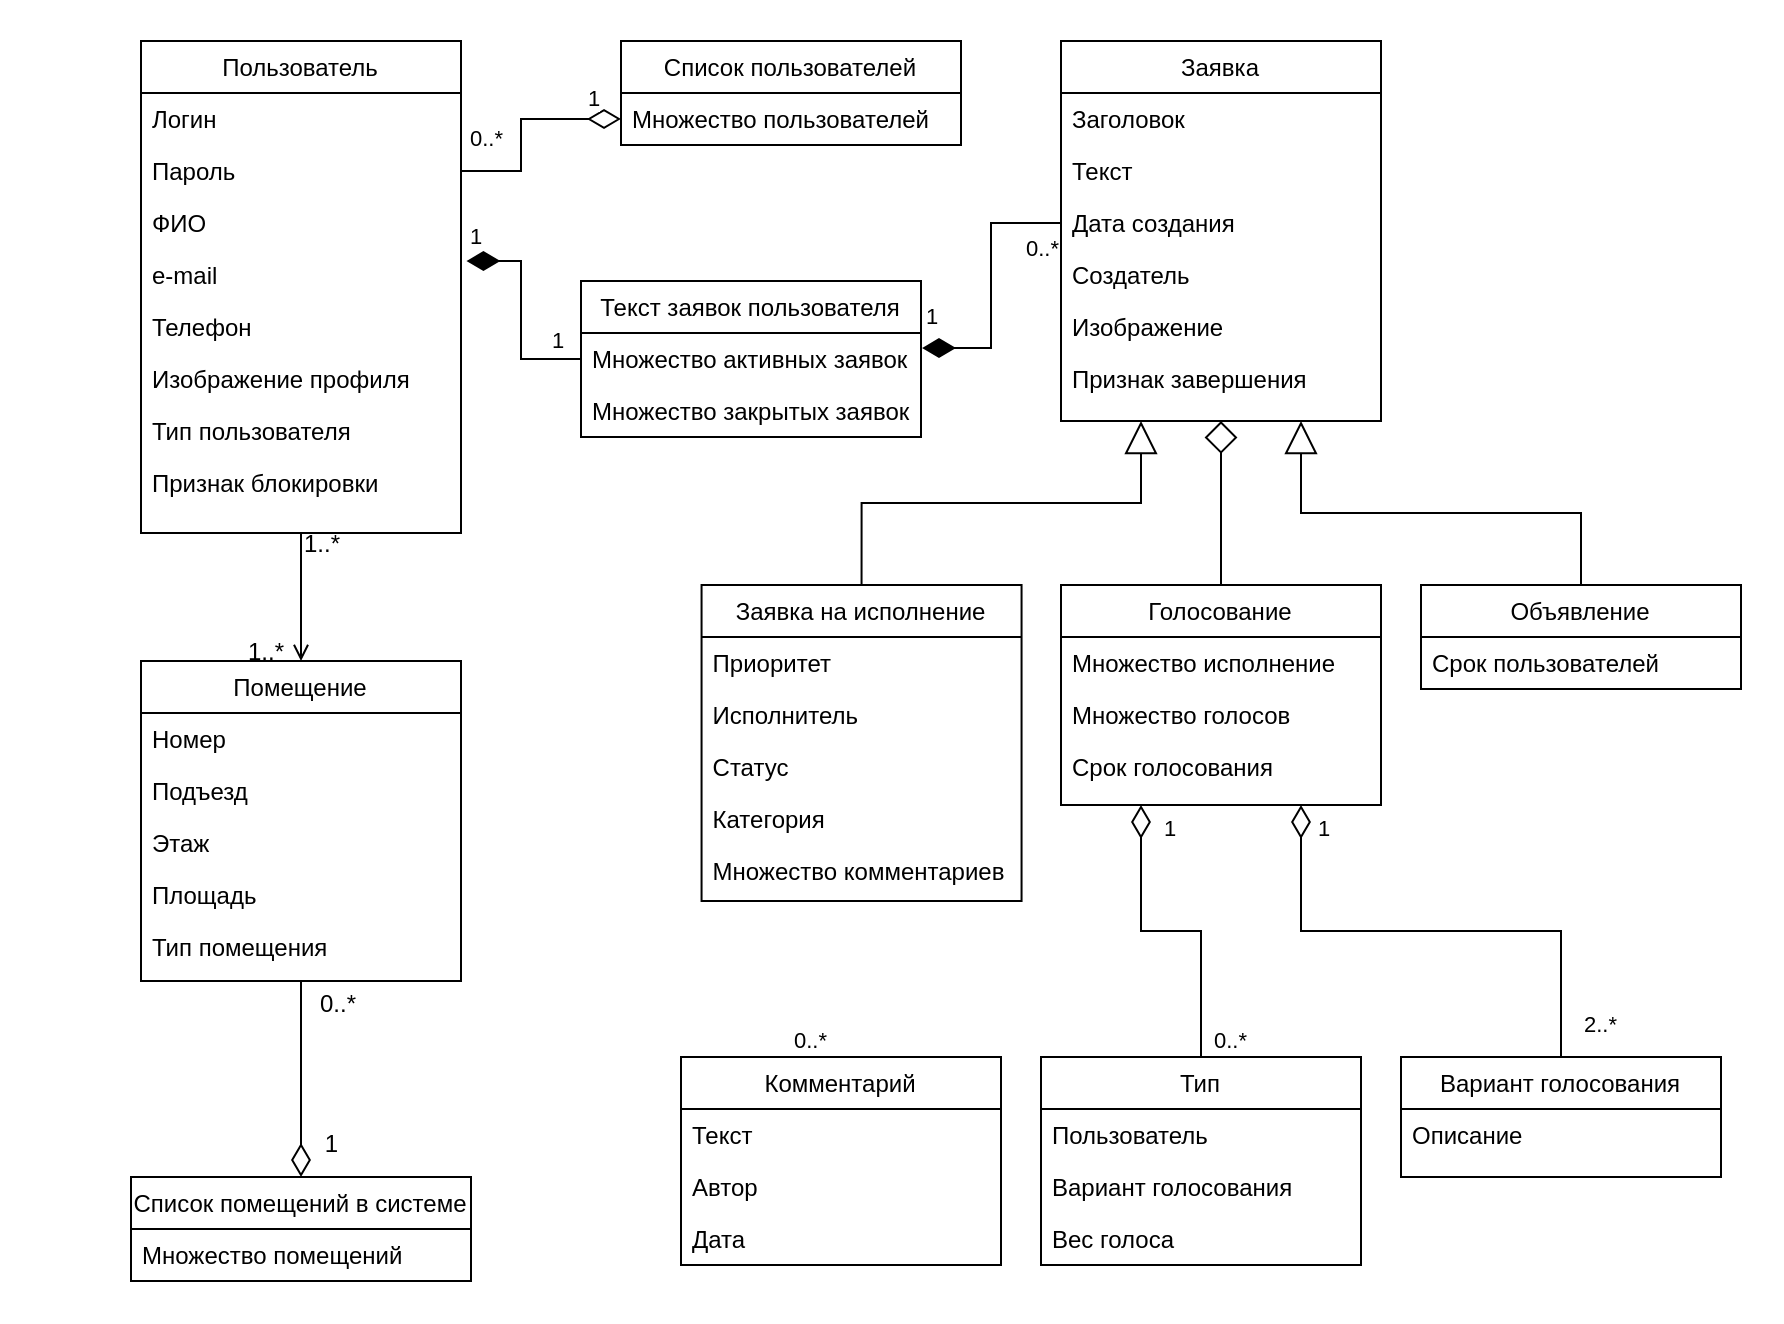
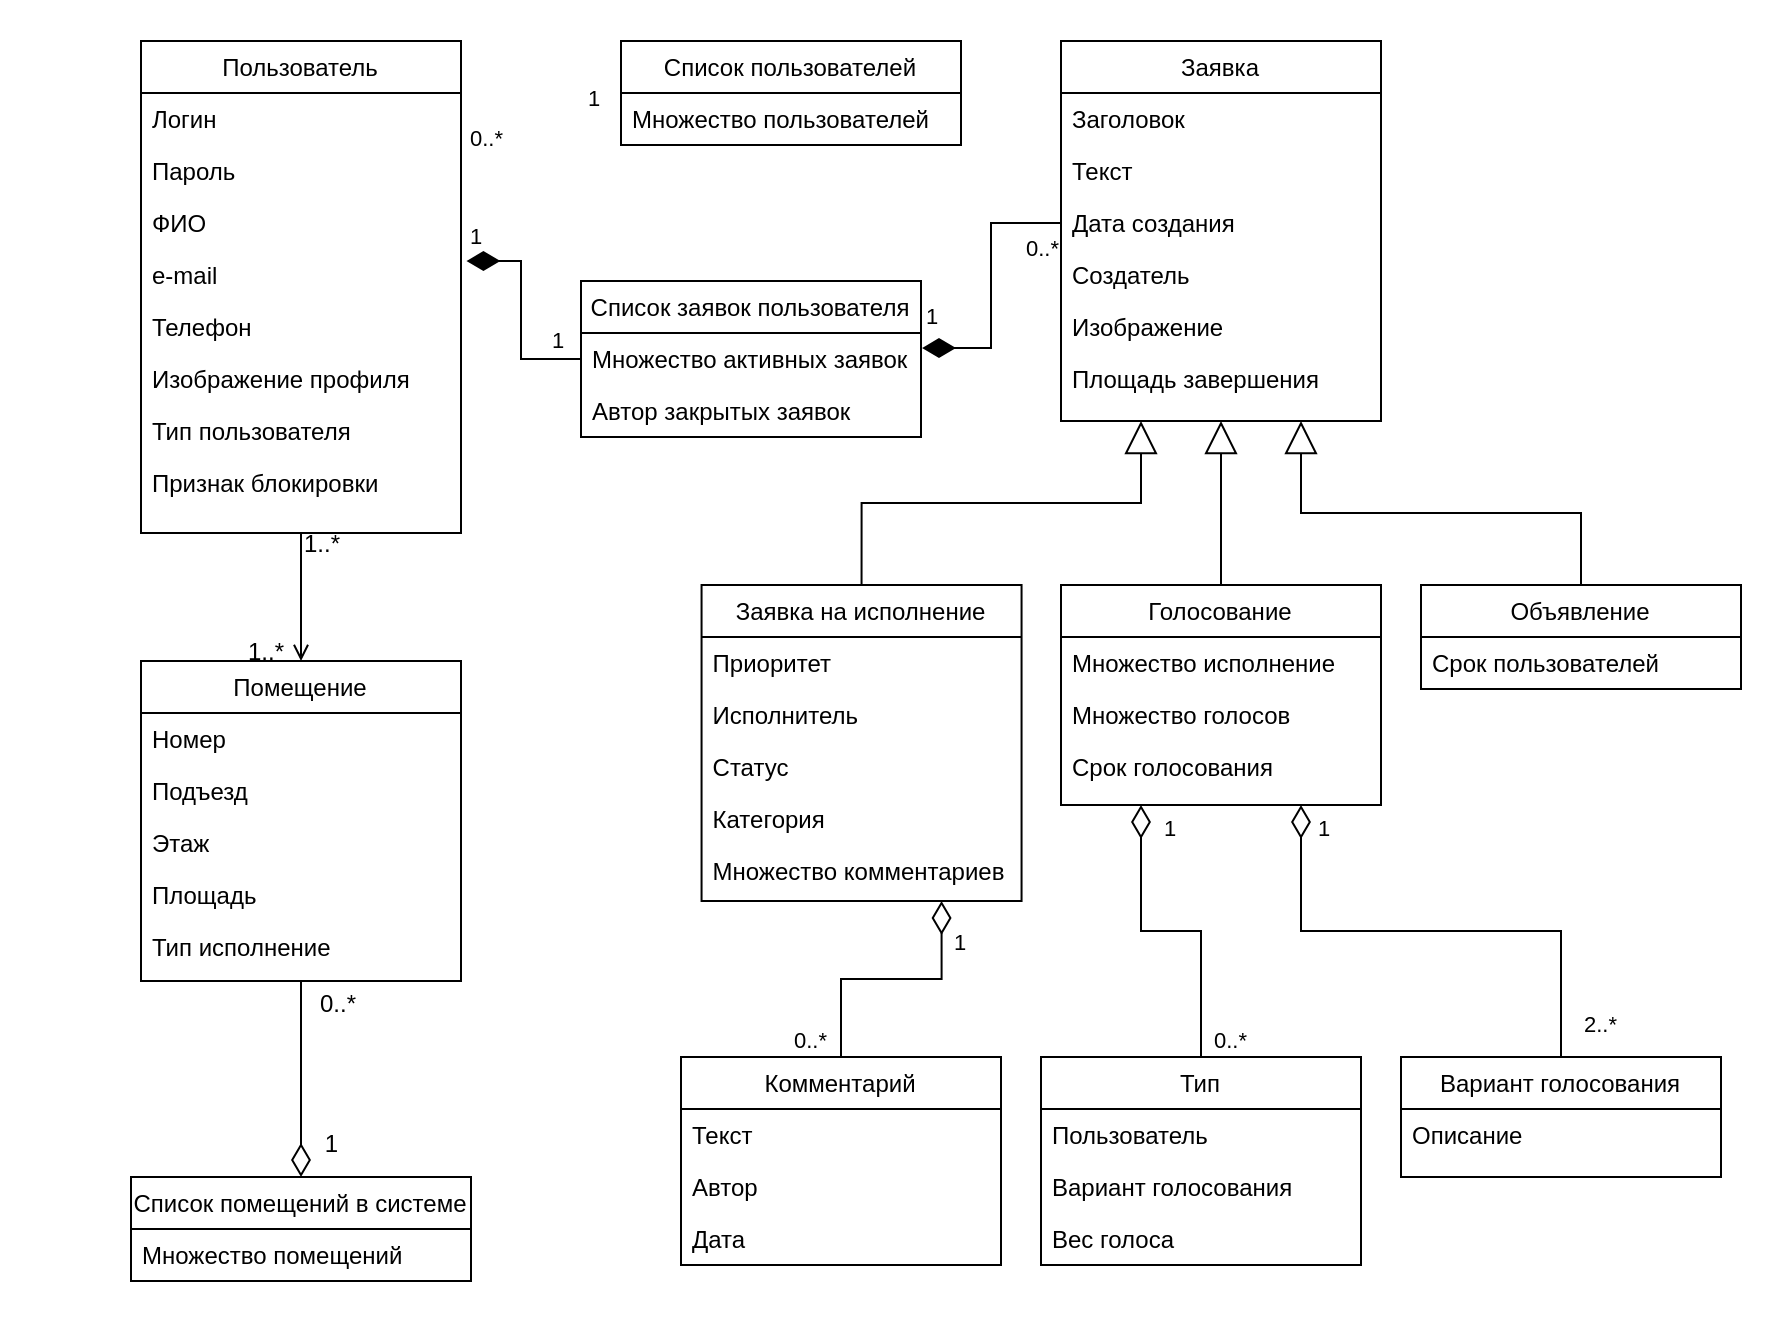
edge "Пароль" -> "Множество пользователей": removed
node "Текст заявок пользователя": label "Текст заявок пользователя" -> "Список заявок пользователя"
node "Признак завершения": label "Признак завершения" -> "Площадь завершения"
node "Множество закрытых заявок": label "Множество закрытых заявок" -> "Автор закрытых заявок"
edge "Голосование" -> "Заявка": arrowhead diamond -> block
node "Тип помещения": label "Тип помещения" -> "Тип исполнение"
edge "Комментарий" -> "Заявка на исполнение": added, label "1"
